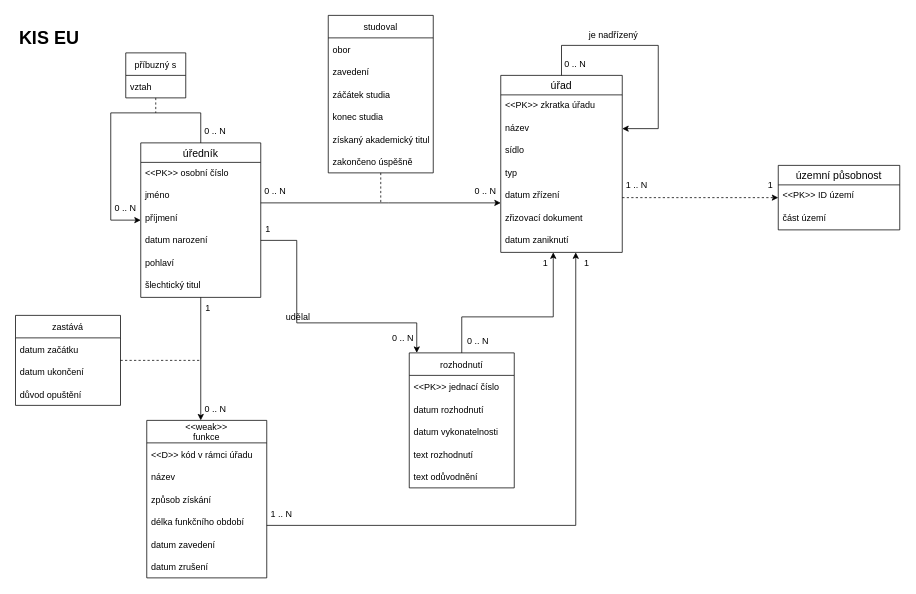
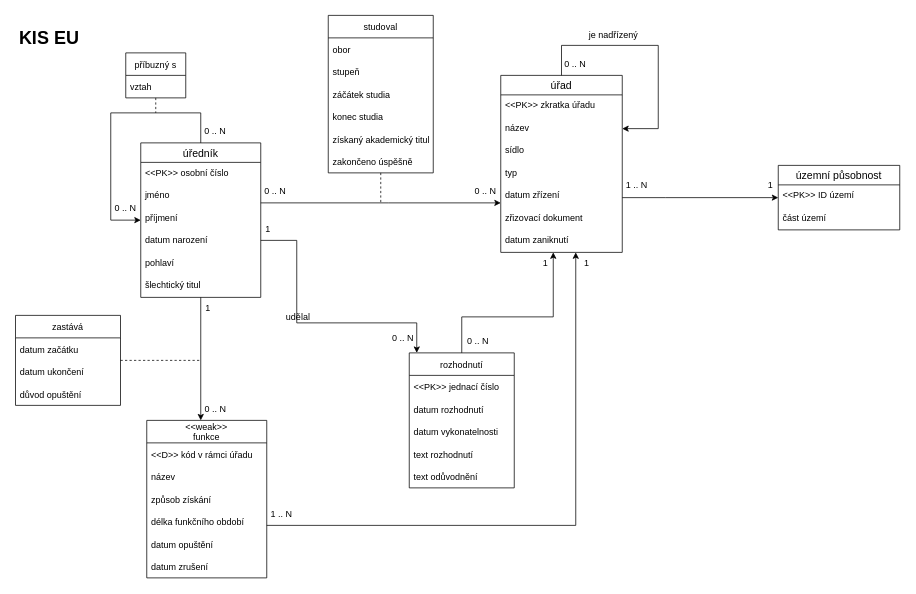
node "zavedení": label "zavedení" -> "stupeň"
edge "úřad" -> "územní působnost": style dashed -> solid
node "datum zavedení": label "datum zavedení" -> "datum opuštění"
